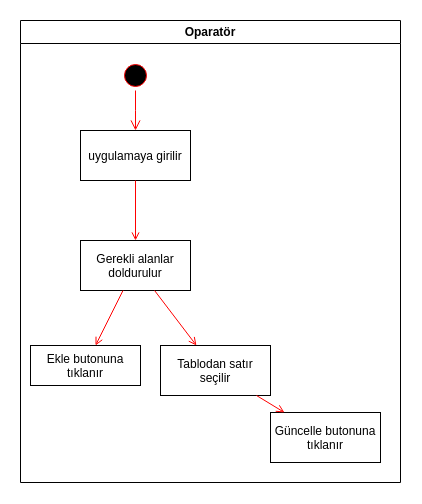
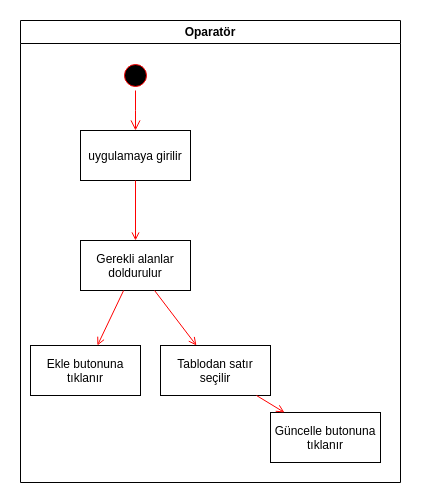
node "Ekle butonuna tıklanır": size 110x40 -> 110x50
